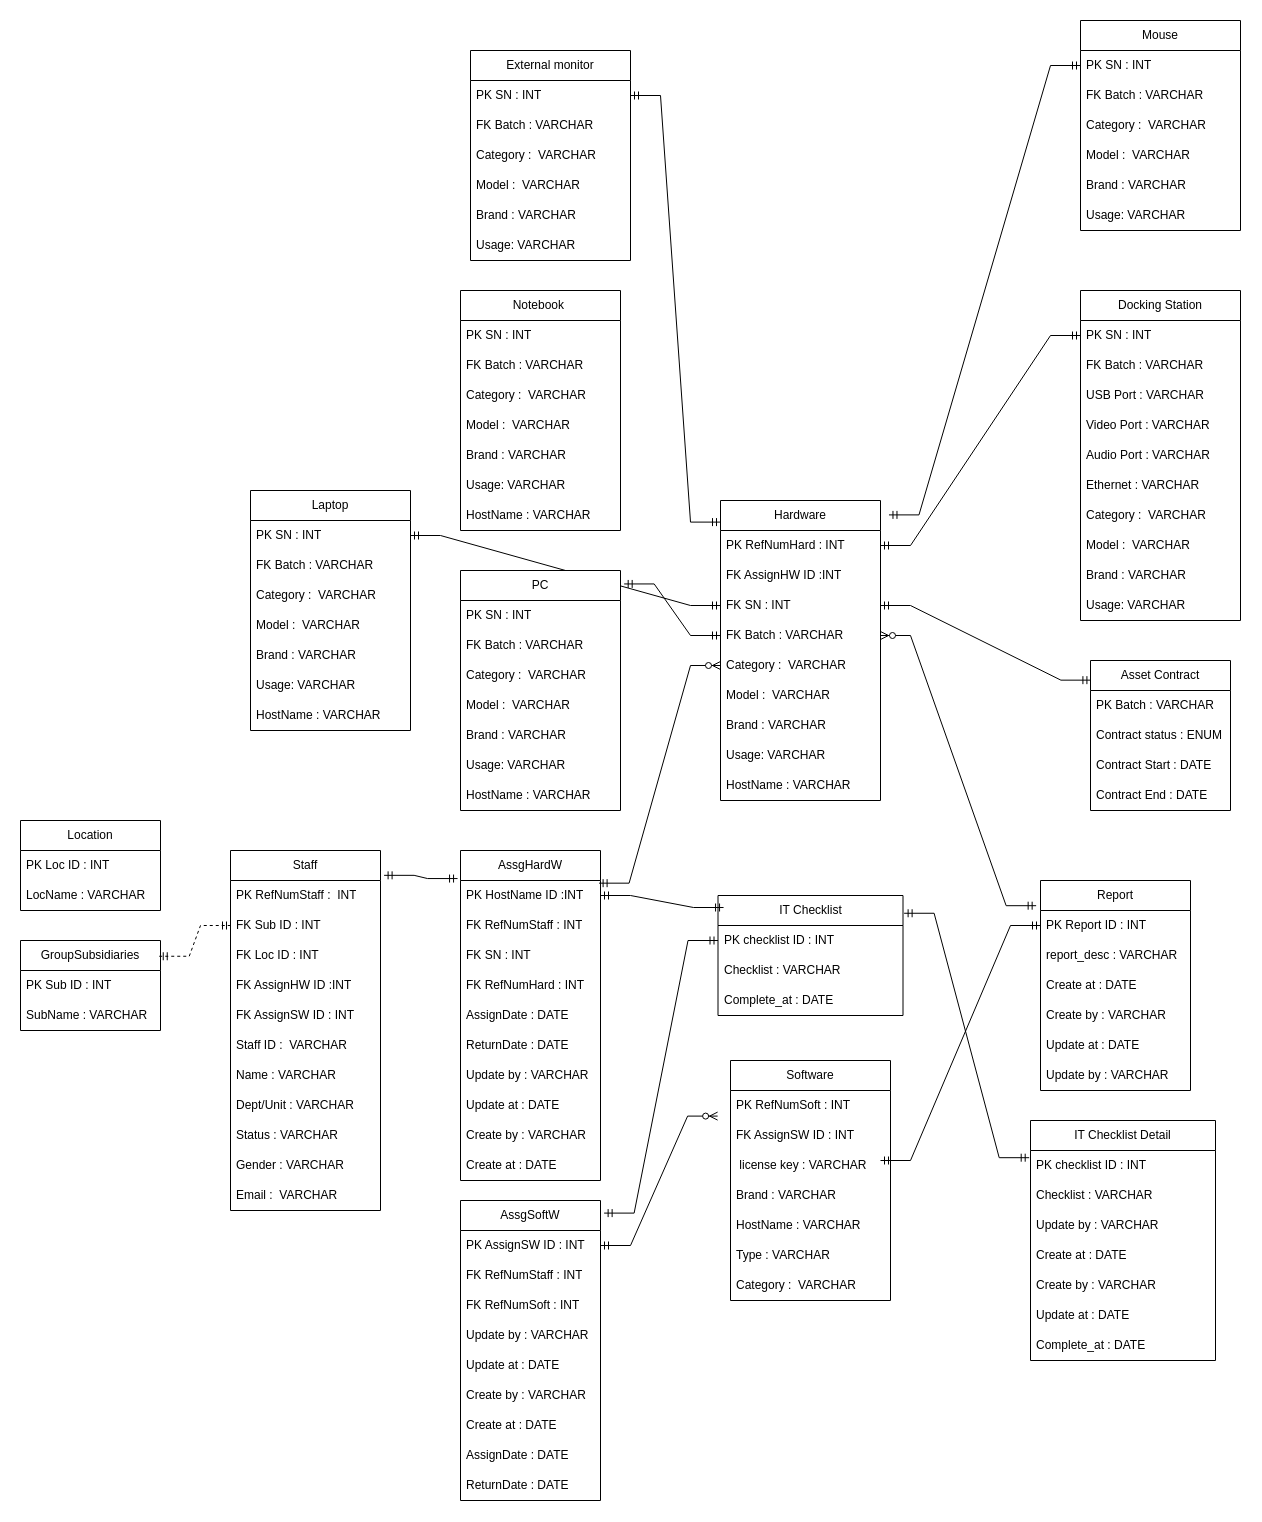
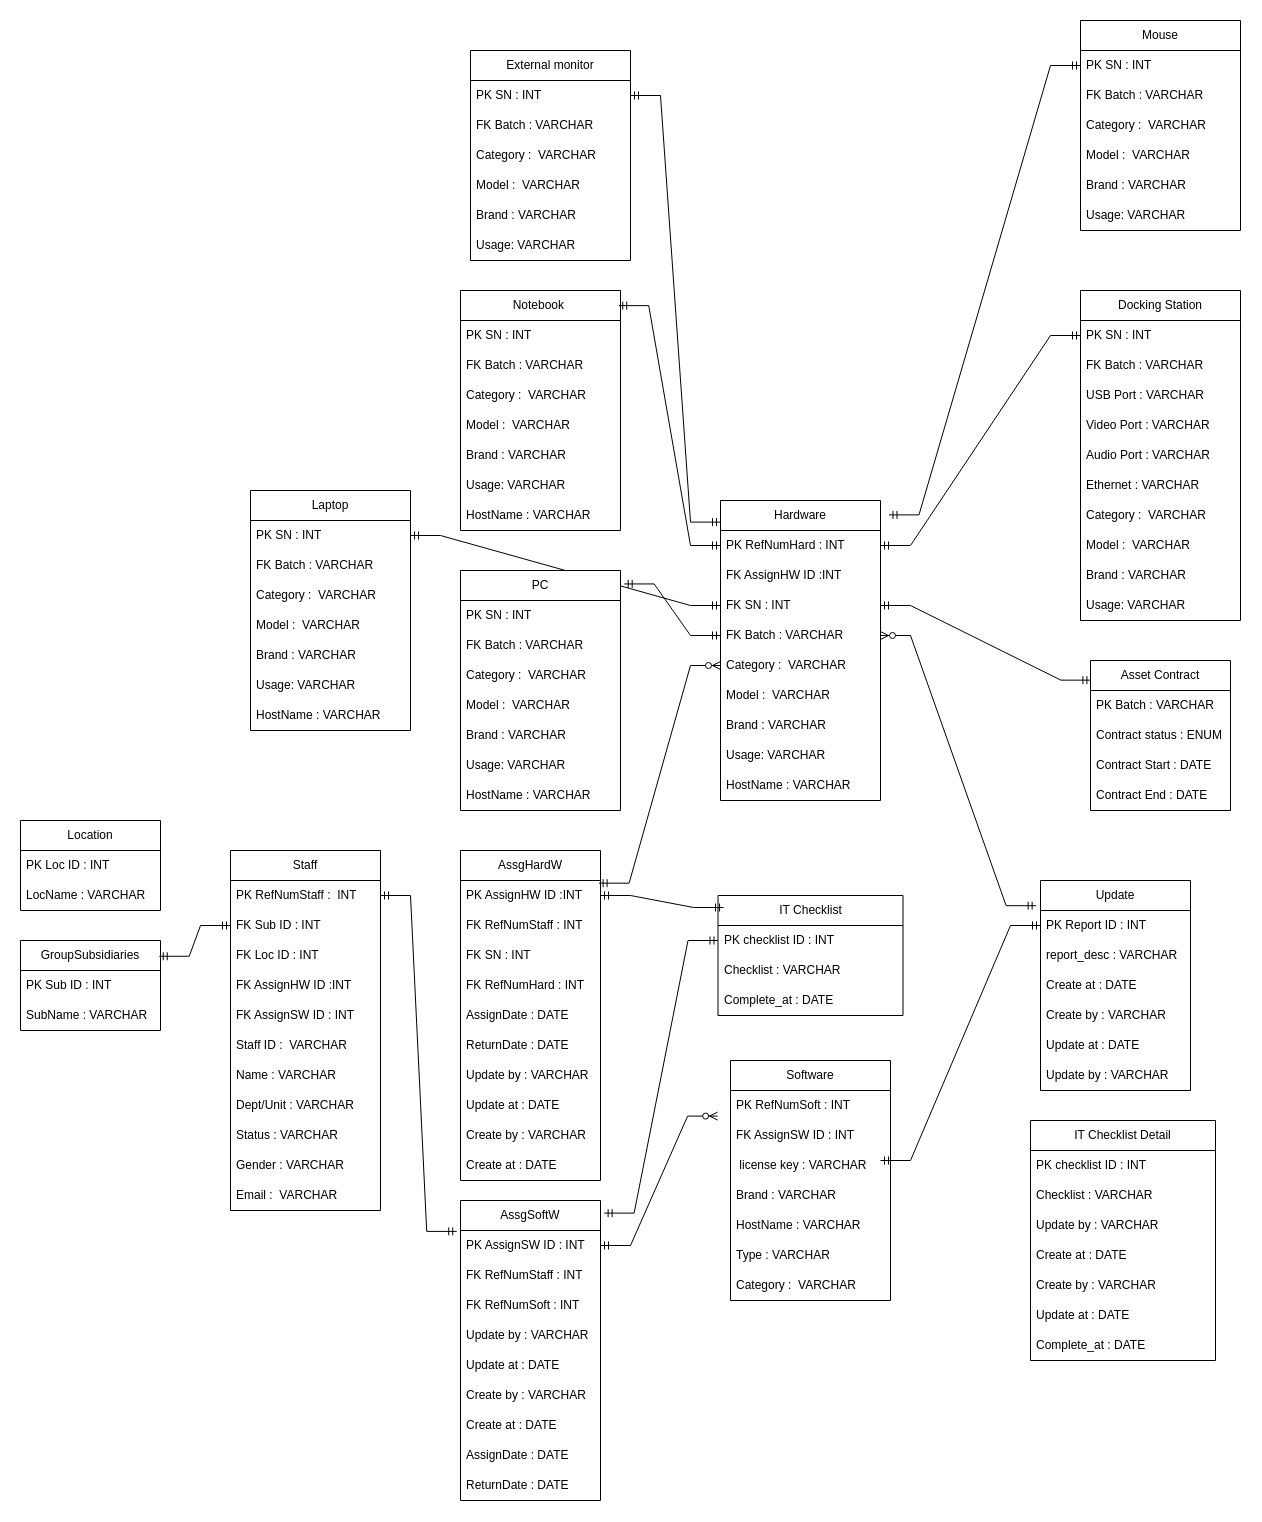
edge "Notebook" -- "PK RefNumHard : INT": added
edge "AssgHardW" -- "Staff": removed
node "PK HostName ID :INT": label "PK HostName ID :INT" -> "PK AssignHW ID :INT"
node "Report": label "Report" -> "Update"
edge "FK Sub ID : INT" -- "GroupSubsidiaries": style dashed -> solid
edge "IT Checklist" -- "IT Checklist Detail": removed
edge "PK RefNumStaff : INT" -- "AssgSoftW": added
